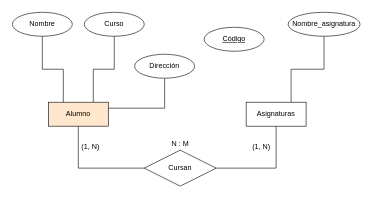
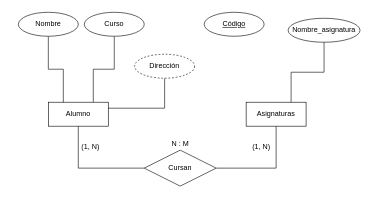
node "Nombre": moved (42, 24) -> (48, 24)
node "Nombre_asignatura": moved (324, 24) -> (324, 30)
node "Código": moved (234, 39) -> (234, 24)
node "Dirección": style solid -> dashed
node "Alumno": fillcolor #ffe6cc -> #ffffff
